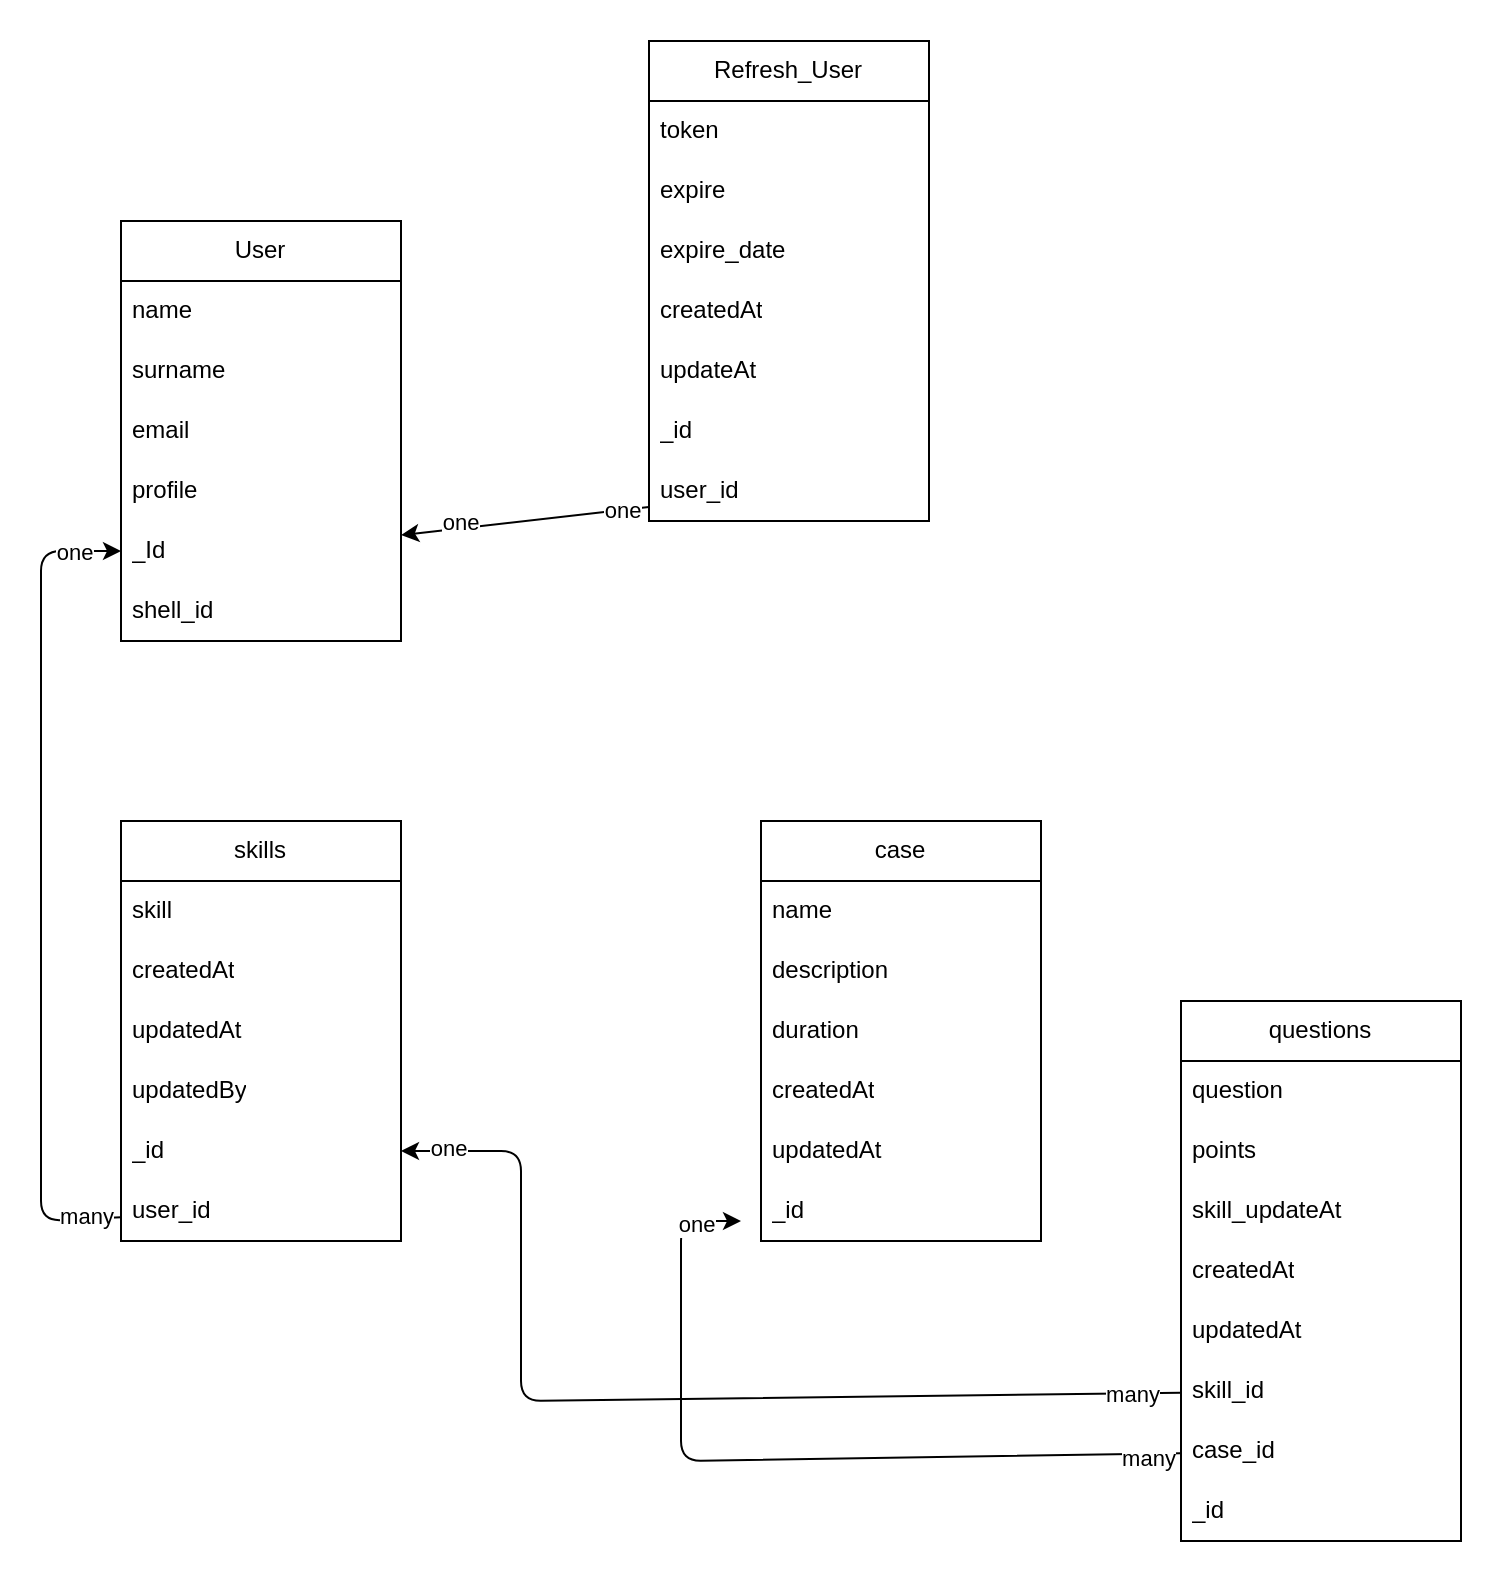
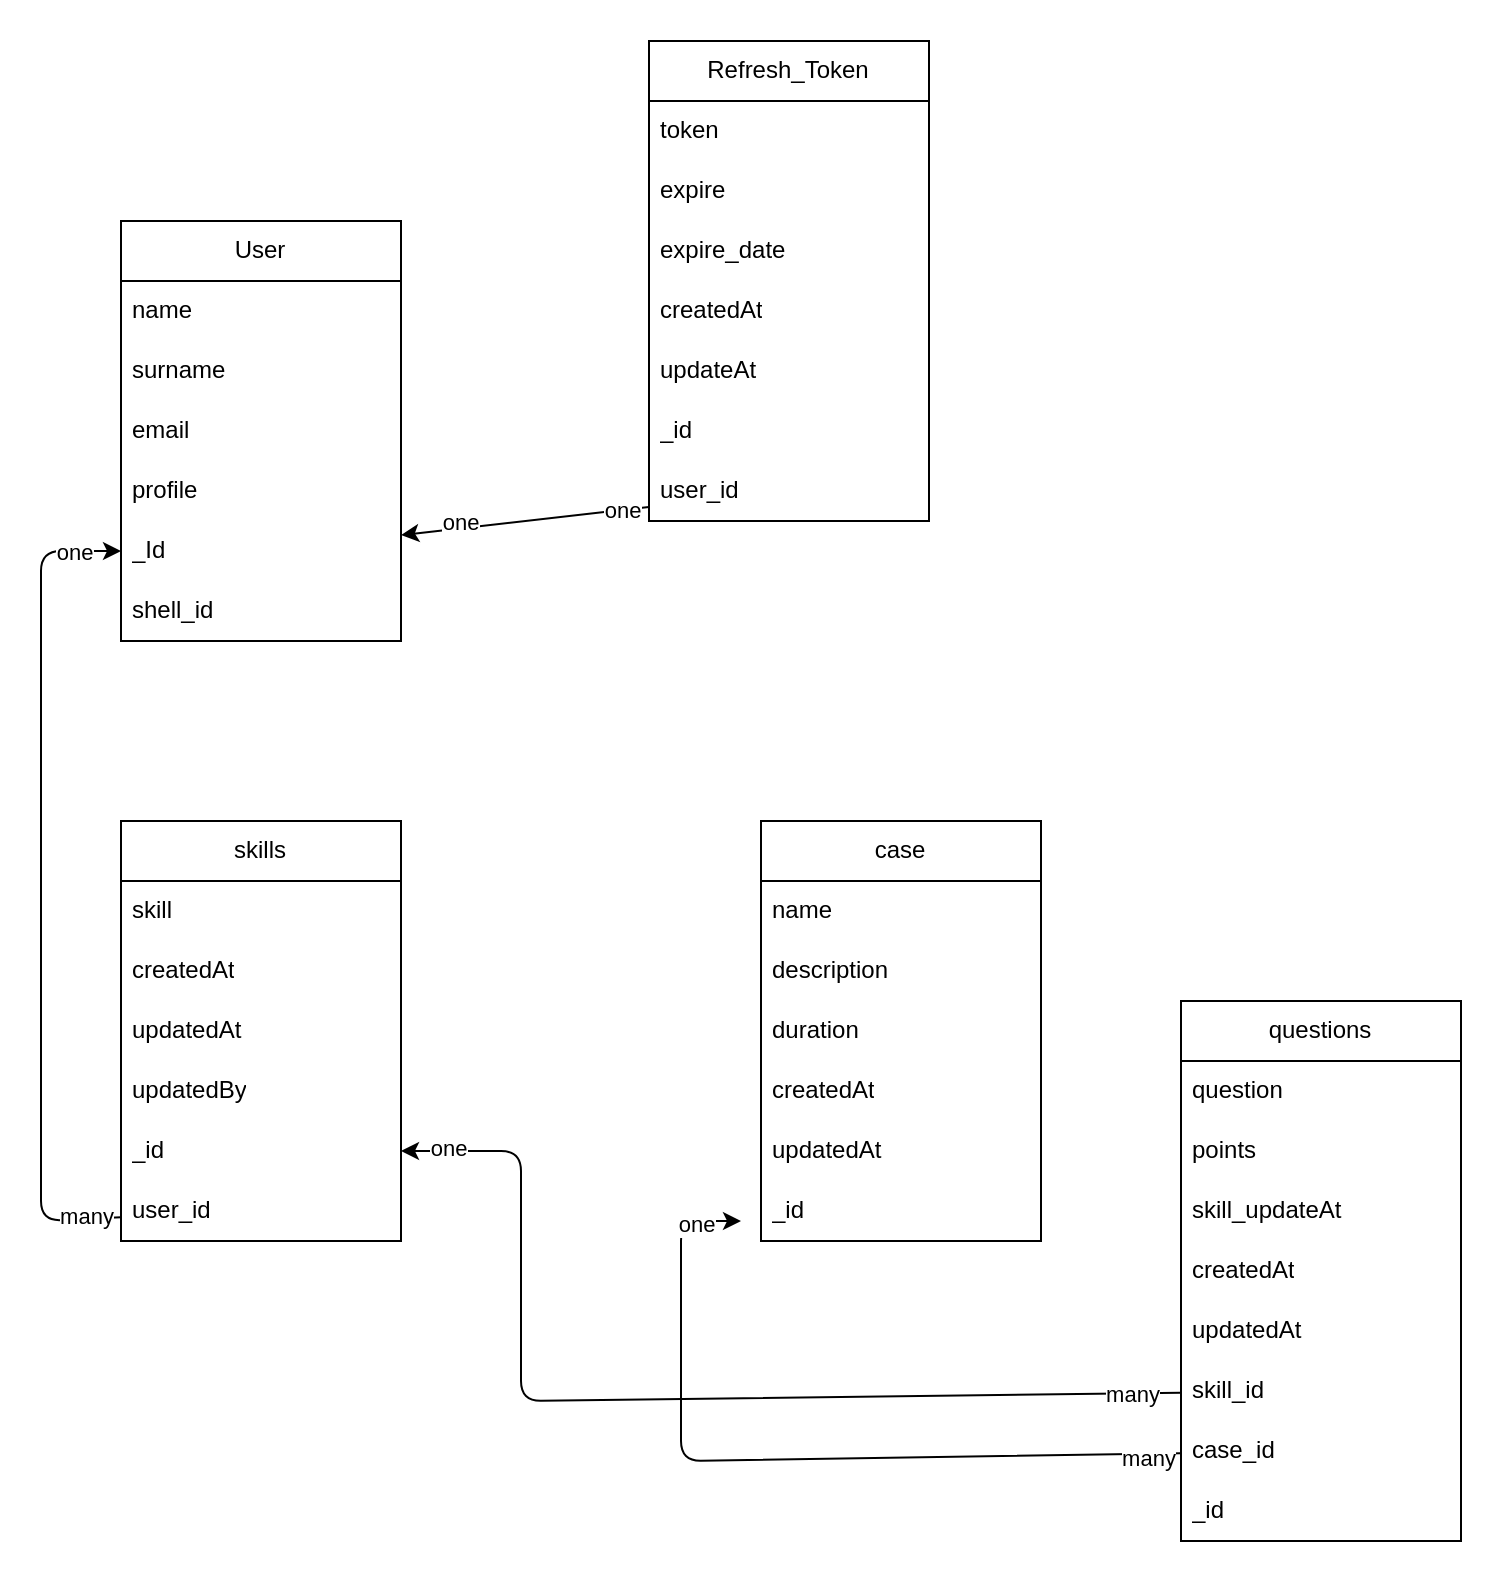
node "Refresh_User": label "Refresh_User" -> "Refresh_Token"
